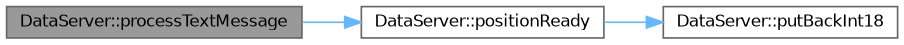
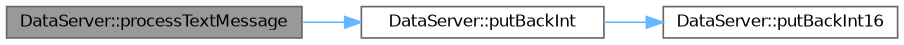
node "DataServer::positionReady": label "DataServer::positionReady" -> "DataServer::putBackInt"
node "DataServer::putBackInt18": label "DataServer::putBackInt18" -> "DataServer::putBackInt16"
